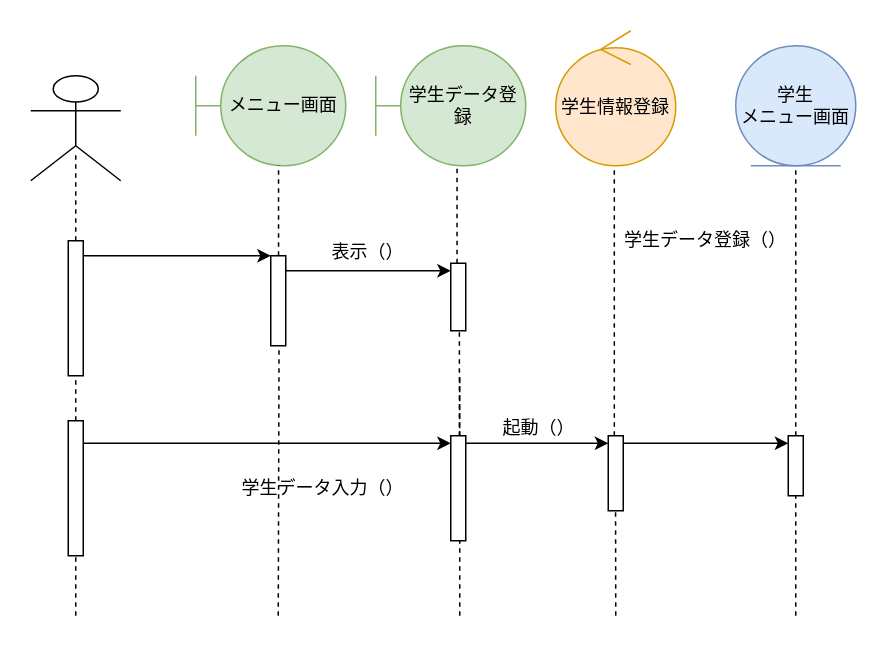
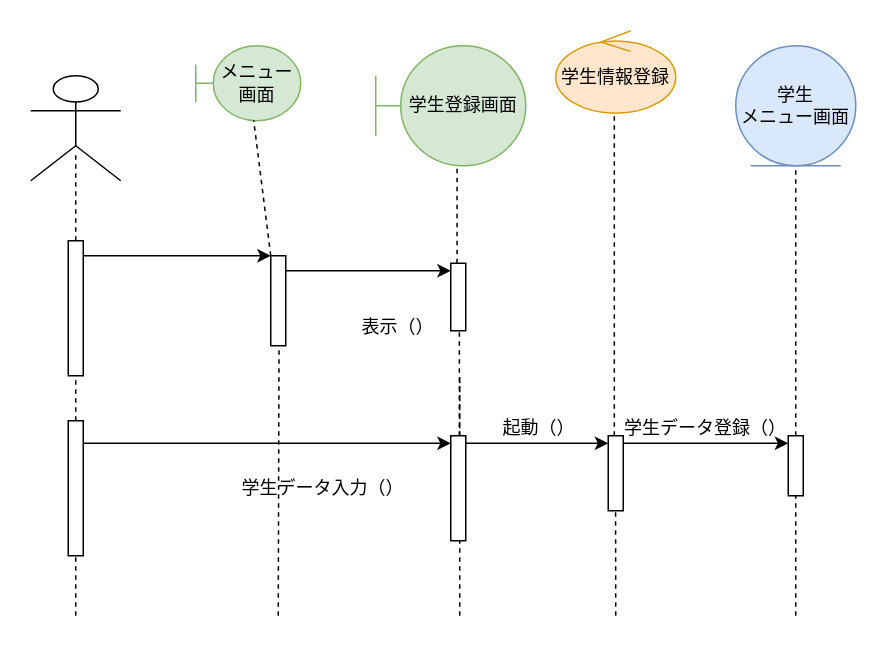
node "学生情報登録": size 120x135 -> 120x83
node "メニュー画面": size 150x120 -> 105x75
node "学生データ登録": label "学生データ登録" -> "学生登録画面"
node "学生データ登録（）": moved (706, 241) -> (706, 428)
node "表示（）": moved (368, 252) -> (398, 327)
